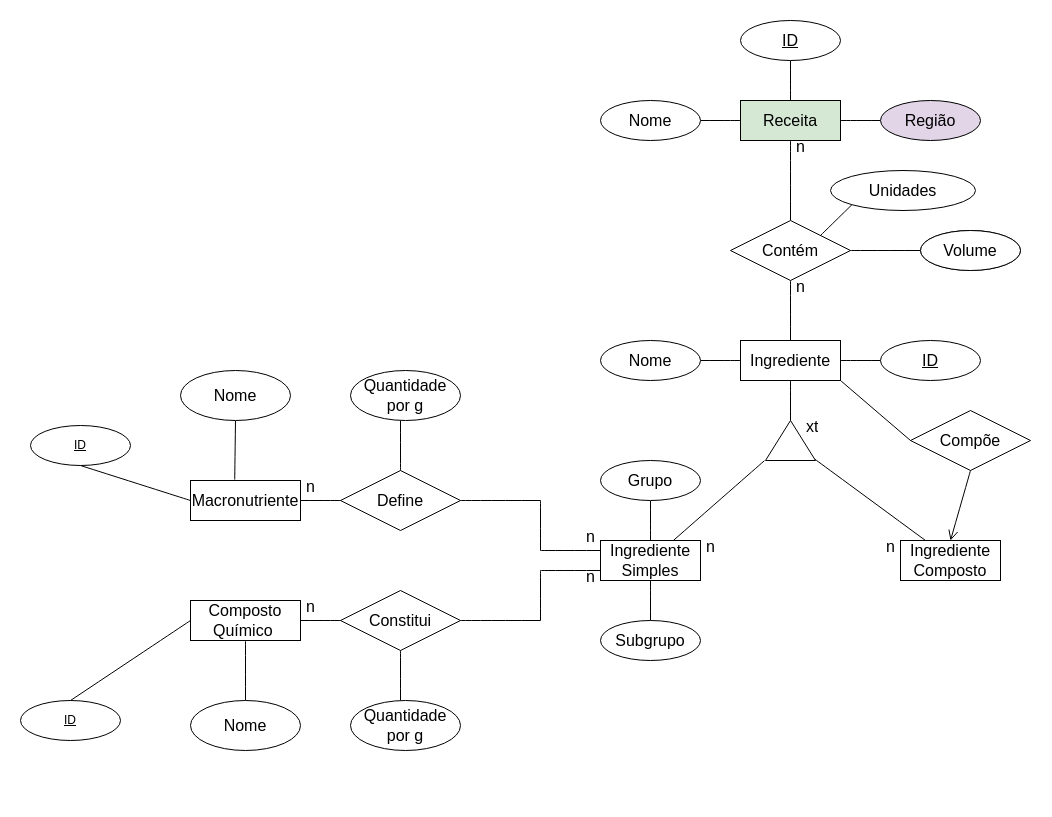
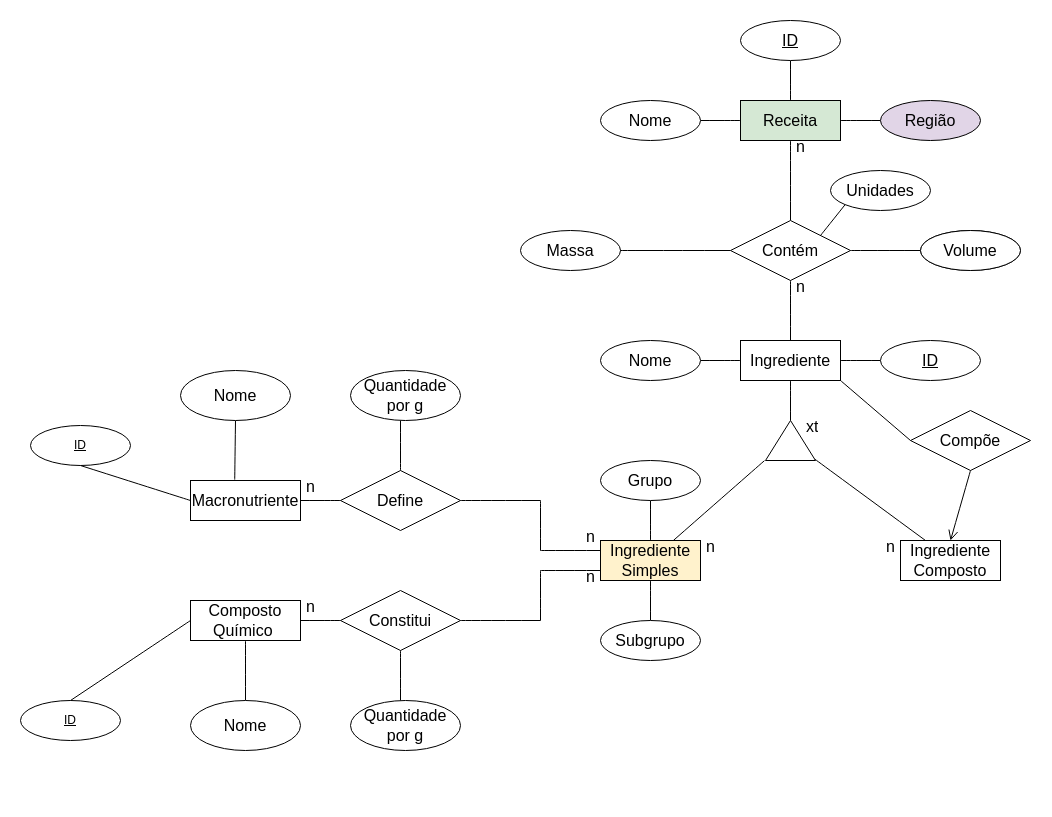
node "Unidades": size 145x40 -> 100x40
node "Massa": added
edge "Massa" -- "Contém": added
node "Ingrediente Simples": fillcolor #ffffff -> #fff2cc
